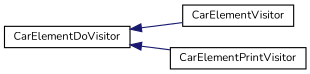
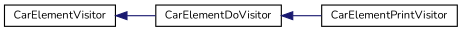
edge "CarElementVisitor" -> "CarElementDoVisitor": reversed
